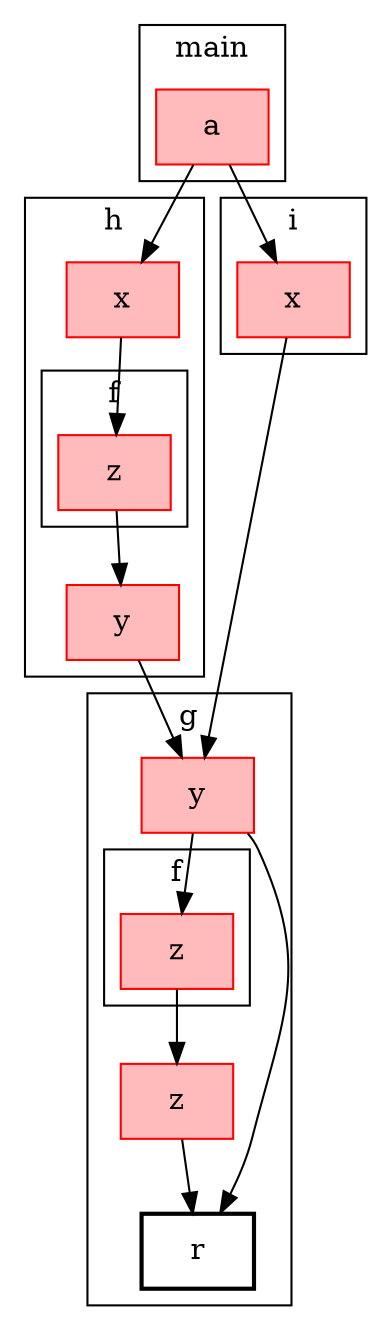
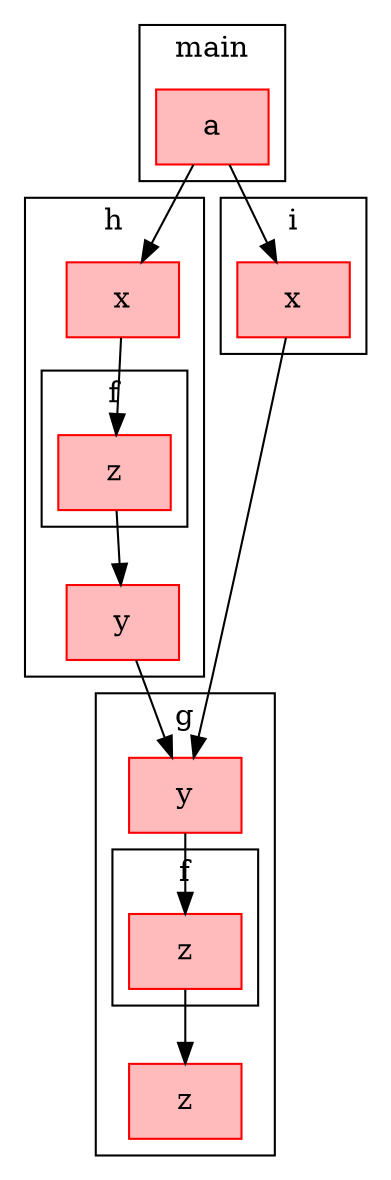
node "r": removed
